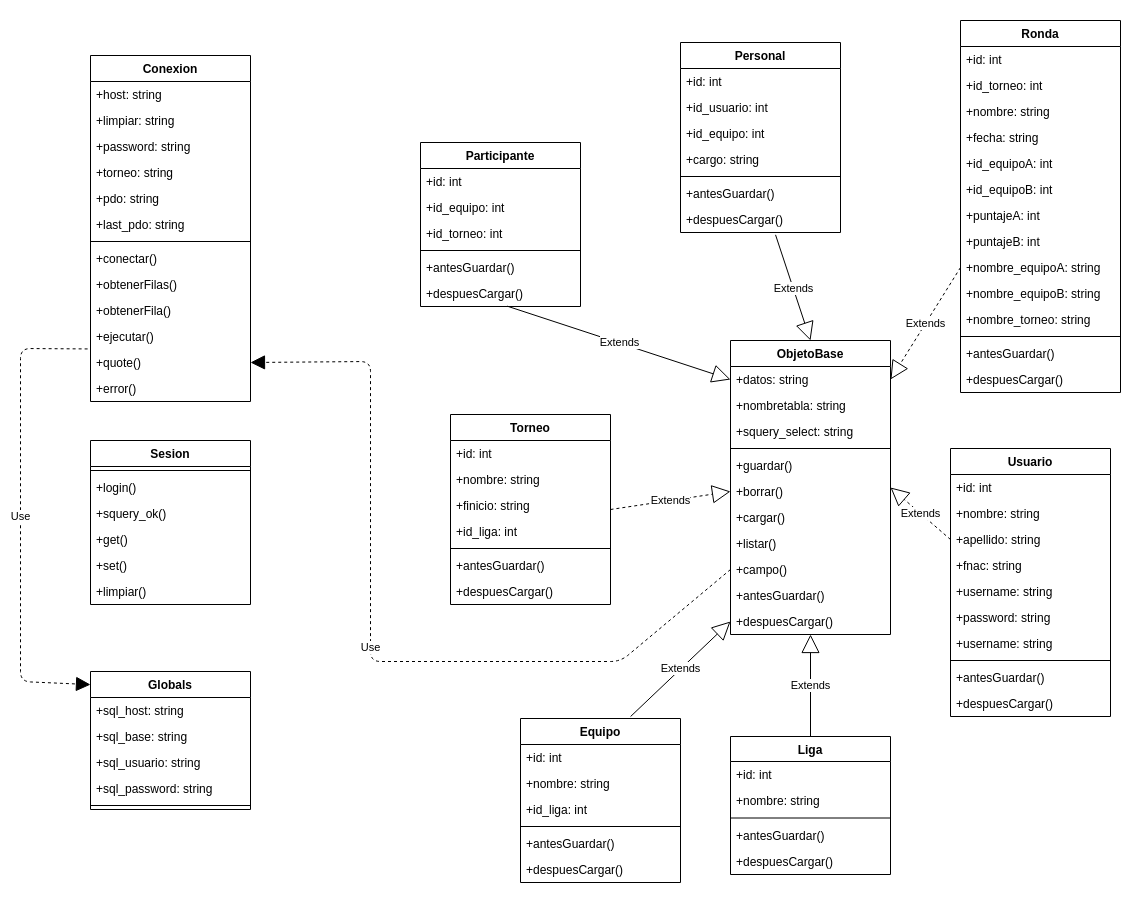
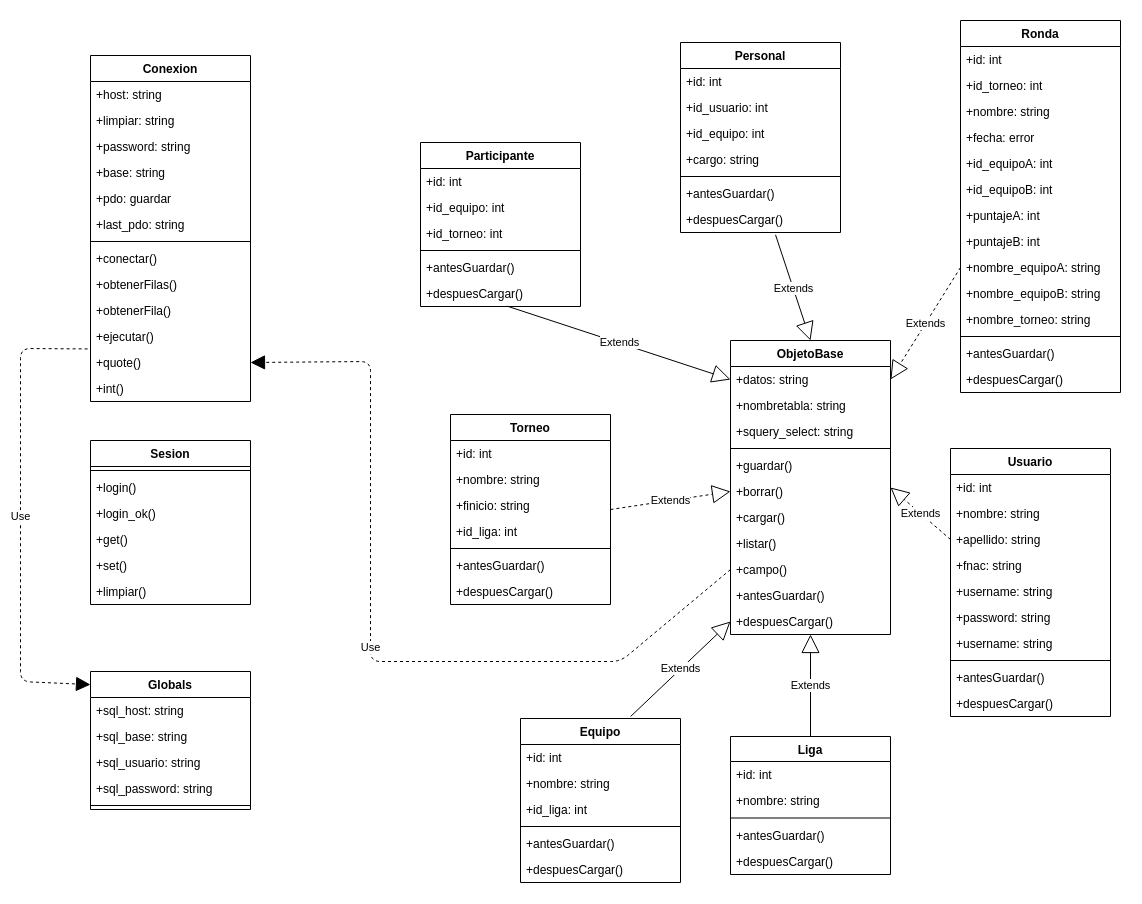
node "+fecha: string": label "+fecha: string" -> "+fecha: error"
node "+torneo: string": label "+torneo: string" -> "+base: string"
node "+pdo: string": label "+pdo: string" -> "+pdo: guardar"
node "+error()": label "+error()" -> "+int()"
node "+squery_ok()": label "+squery_ok()" -> "+login_ok()"
